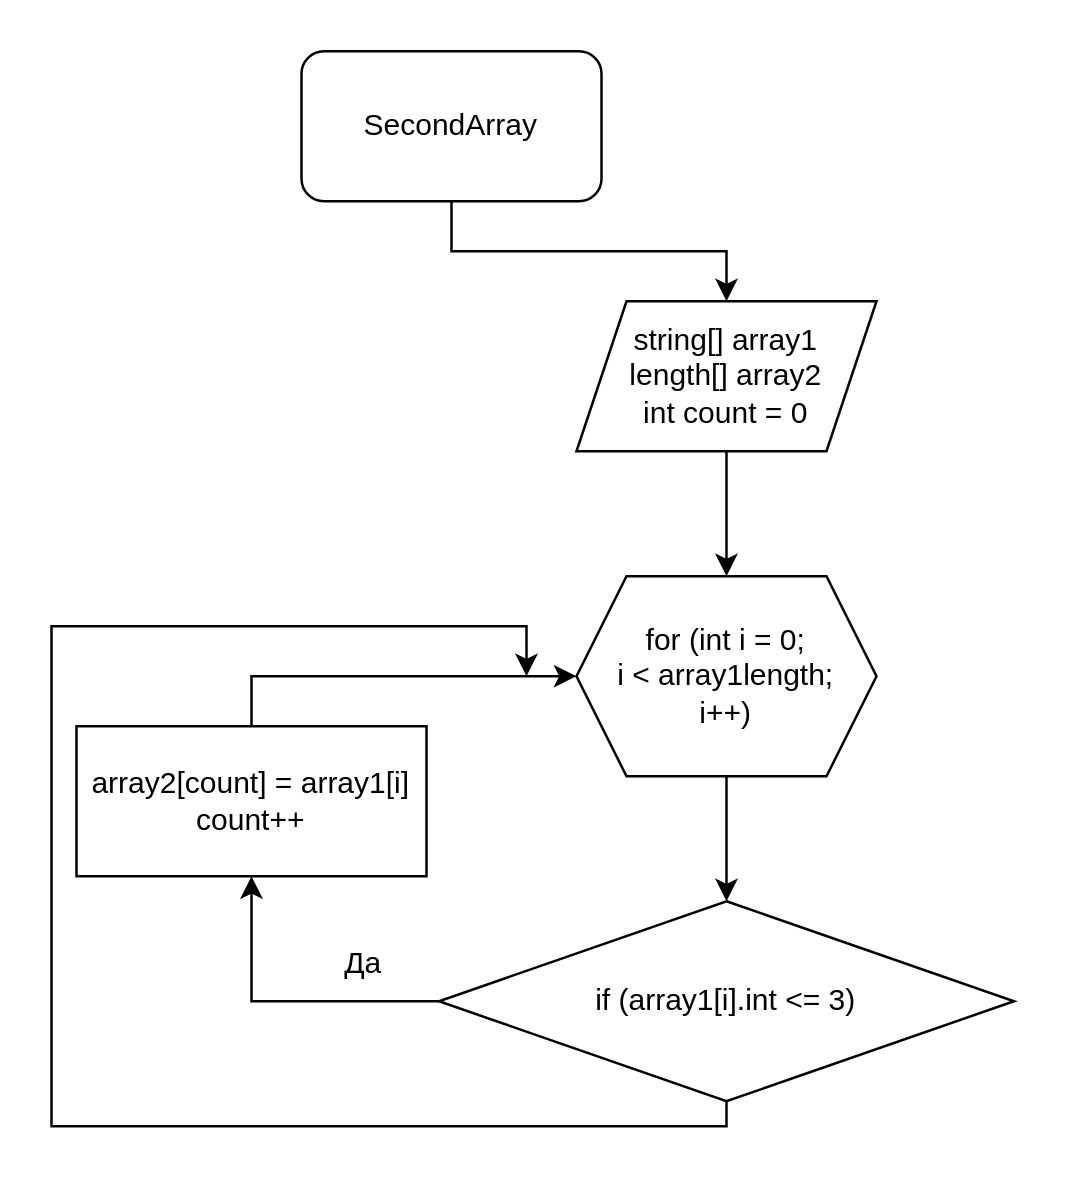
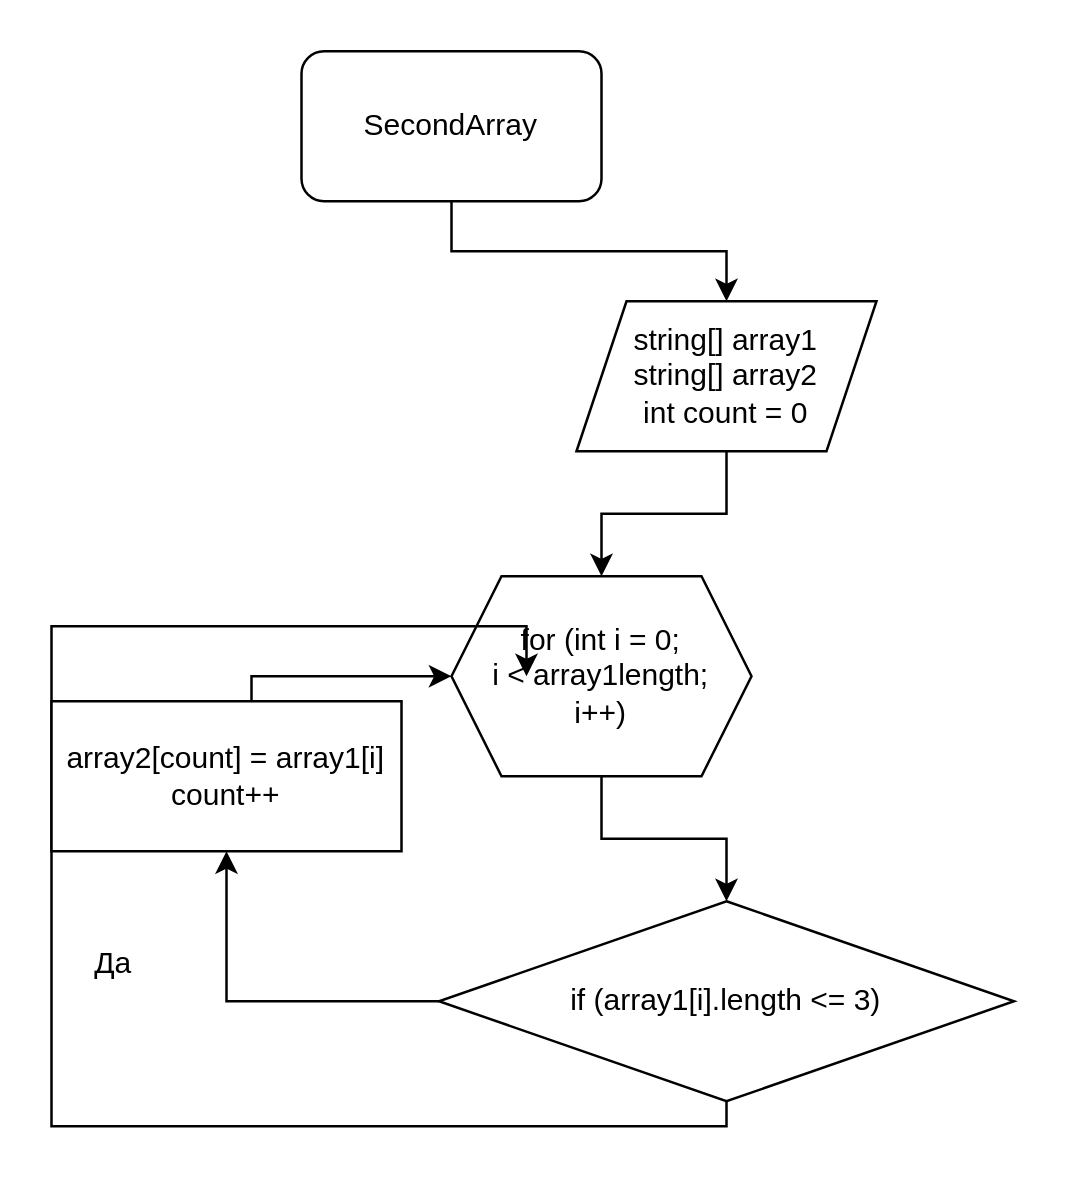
node "string[] array1 length[] array2 int count = 0": label "string[] array1 length[] array2 int count = 0" -> "string[] array1 string[] array2 int count = 0"
node "for (int i = 0; i < array1length; i++)": moved (726, 676) -> (601, 676)
node "array2[count] = array1[i] count++": moved (251, 801) -> (226, 776)
node "Да": moved (364, 964) -> (114, 964)
node "if (array1[i].int <= 3)": label "if (array1[i].int <= 3)" -> "if (array1[i].length <= 3)"
